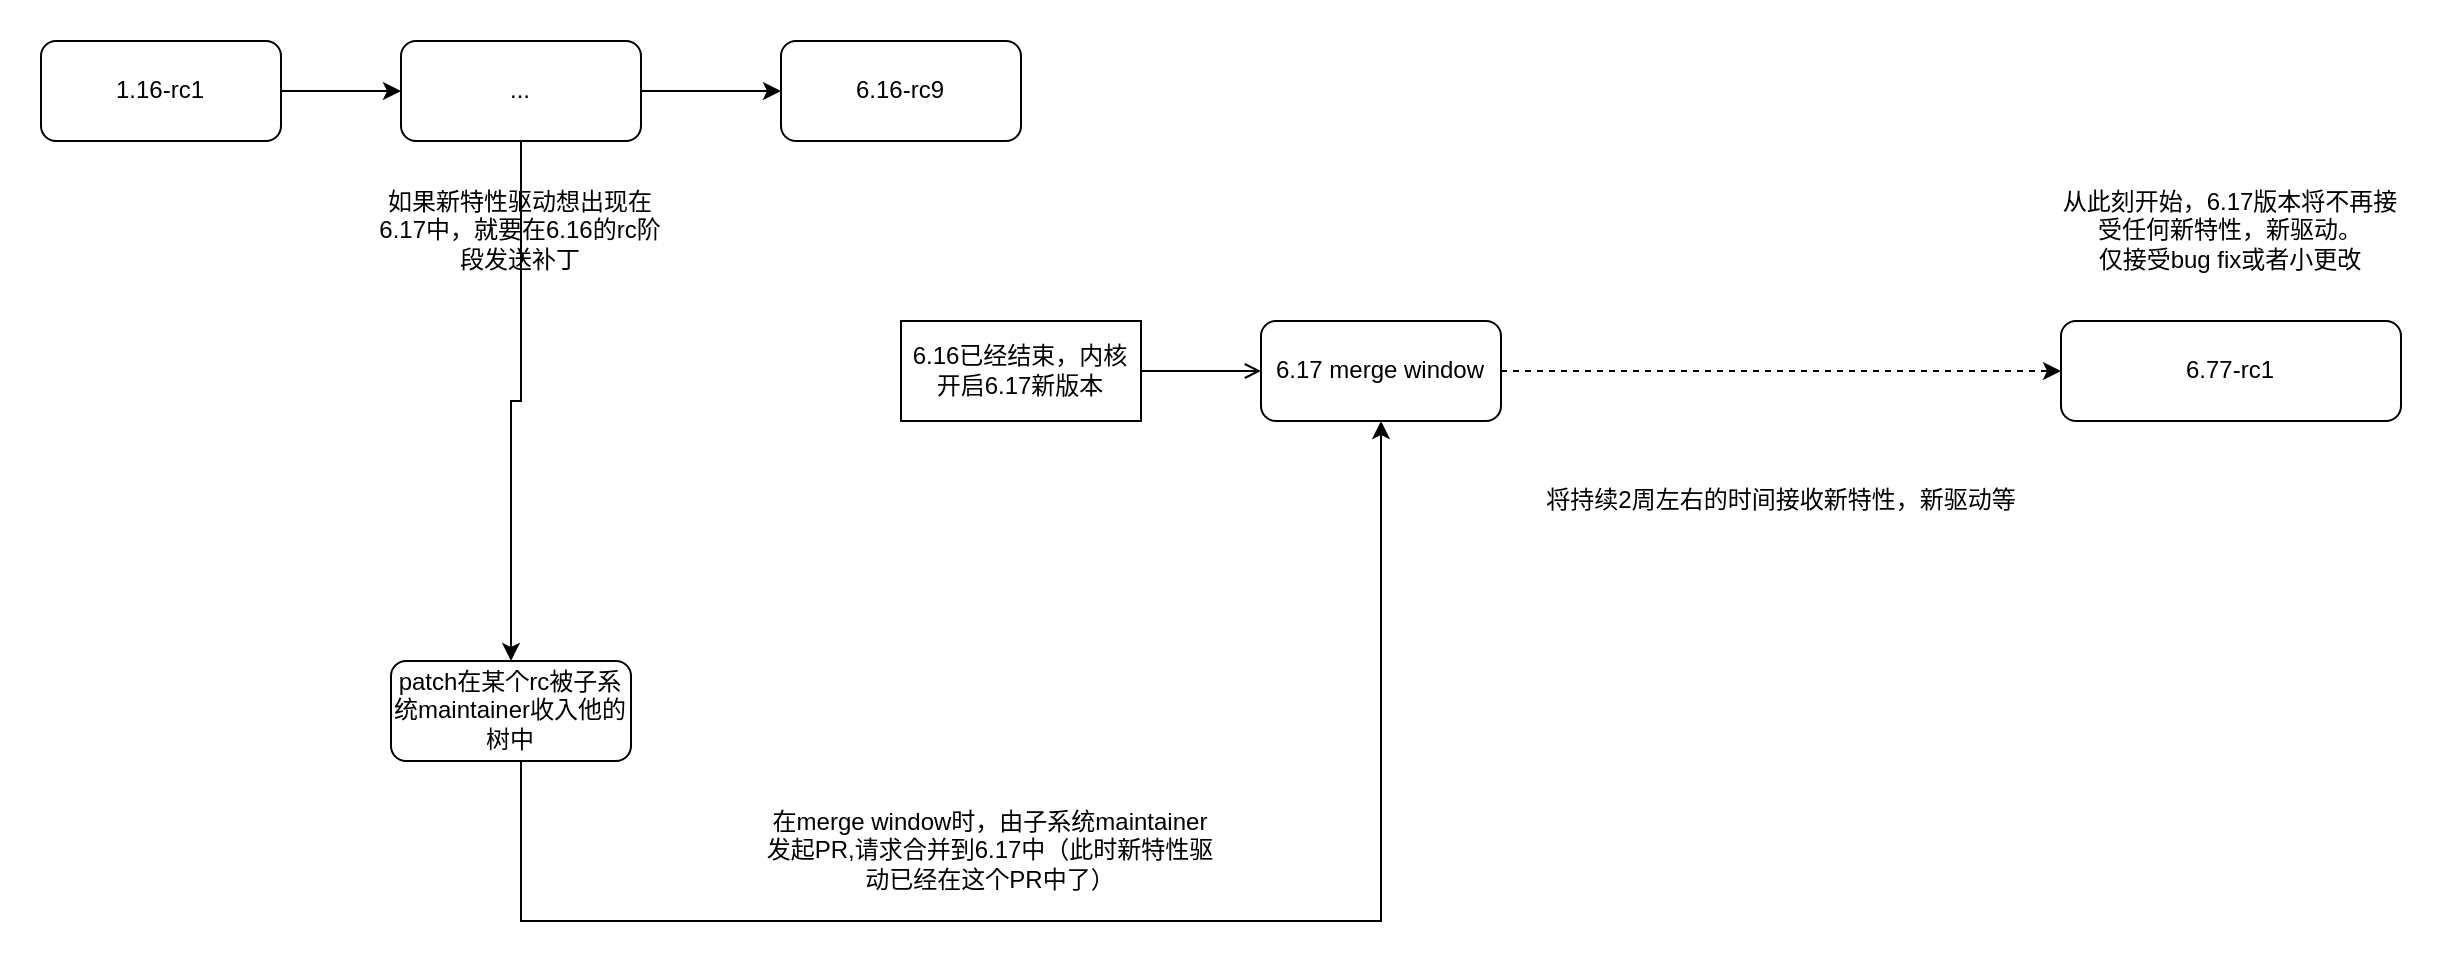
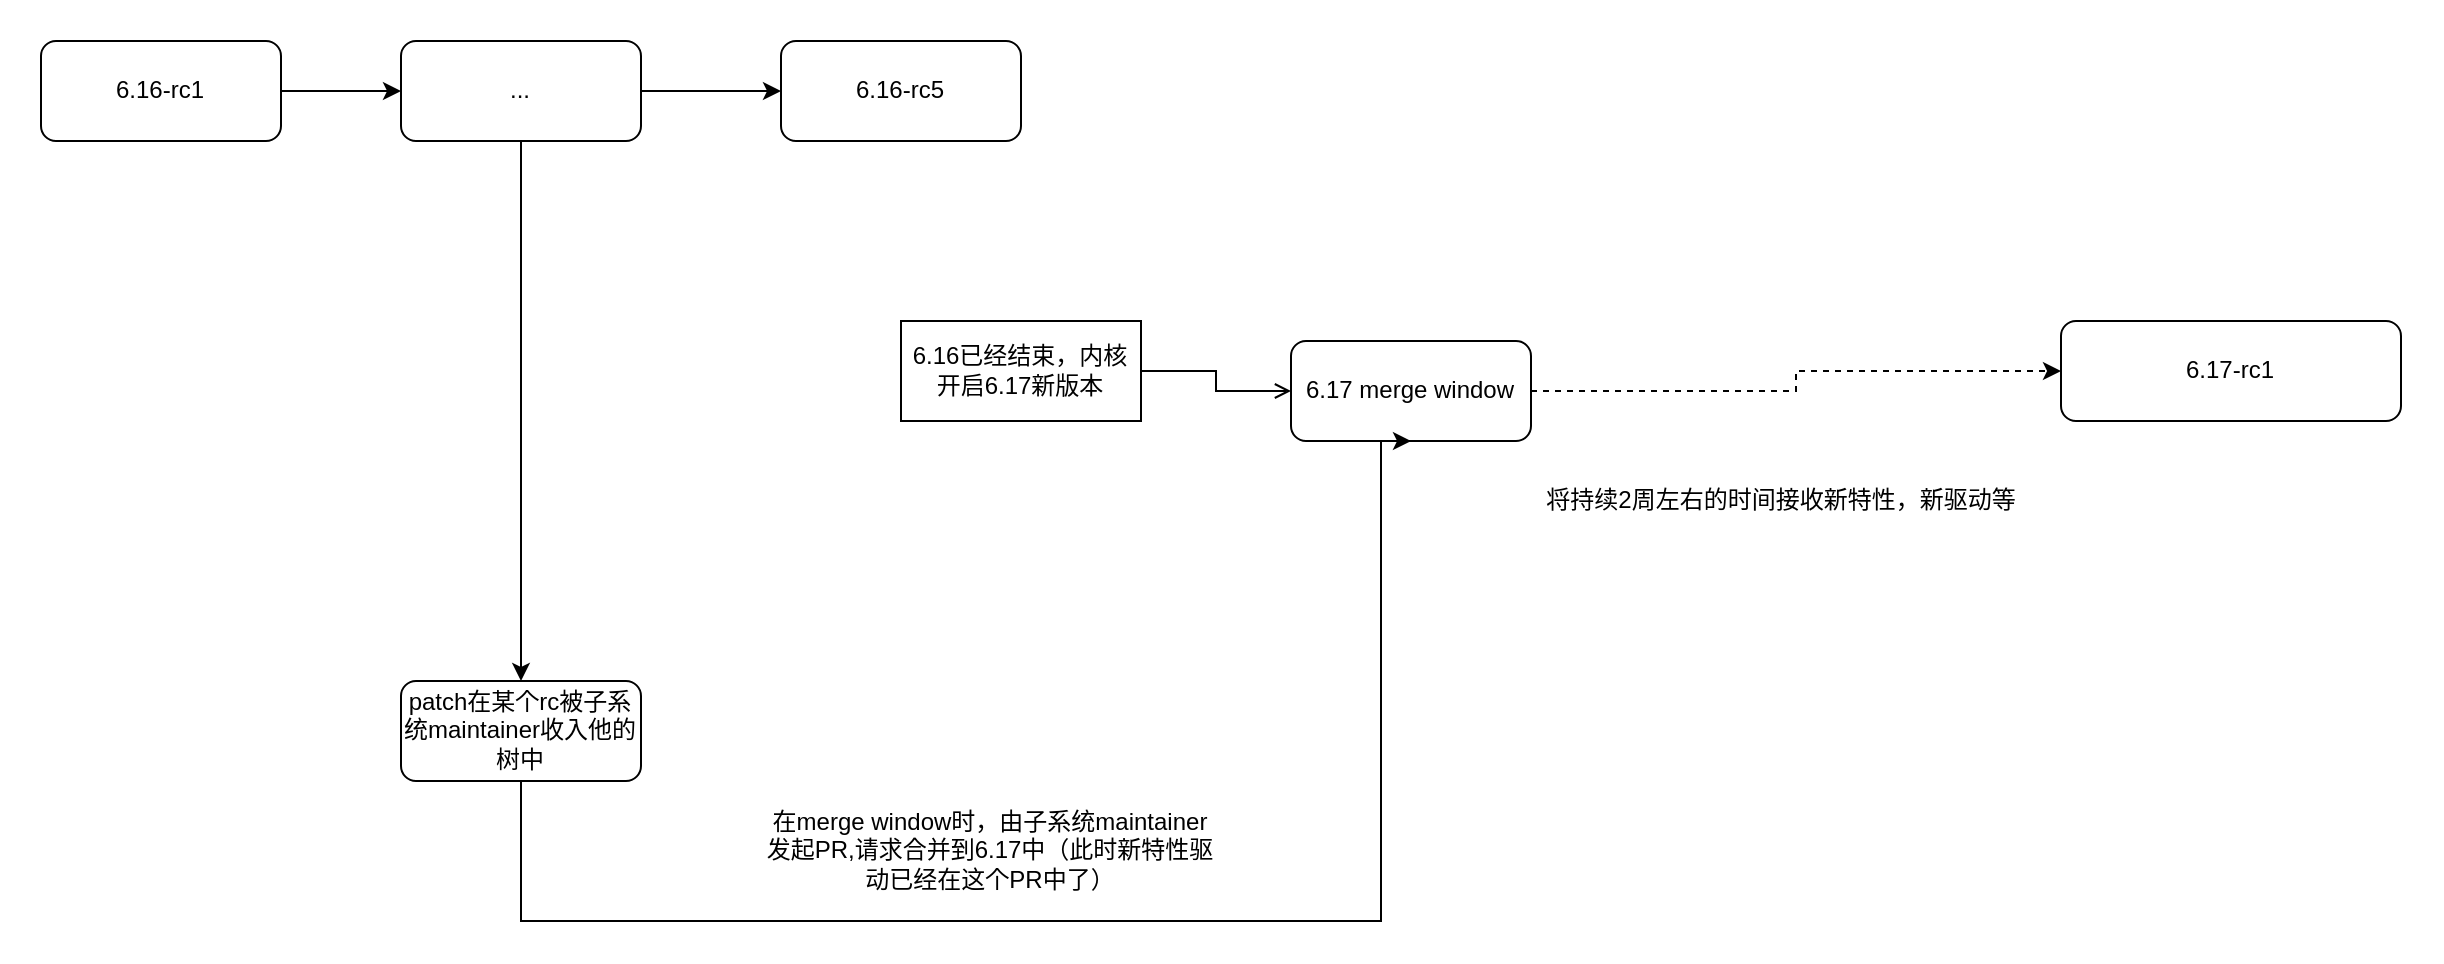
node "1.16-rc1": label "1.16-rc1" -> "6.16-rc1"
node "6.16-rc9": label "6.16-rc9" -> "6.16-rc5"
node "如果新特性驱动想出现在6.17中，就要在6.16的rc阶段发送补丁": removed
node "从此刻开始，6.17版本将不再接受任何新特性，新驱动。 仅接受bug fix或者小更改": removed
node "6.17 merge window": moved (1381, 371) -> (1411, 391)
node "6.77-rc1": label "6.77-rc1" -> "6.17-rc1"
node "patch在某个rc被子系统maintainer收入他的树中": moved (511, 711) -> (521, 731)
